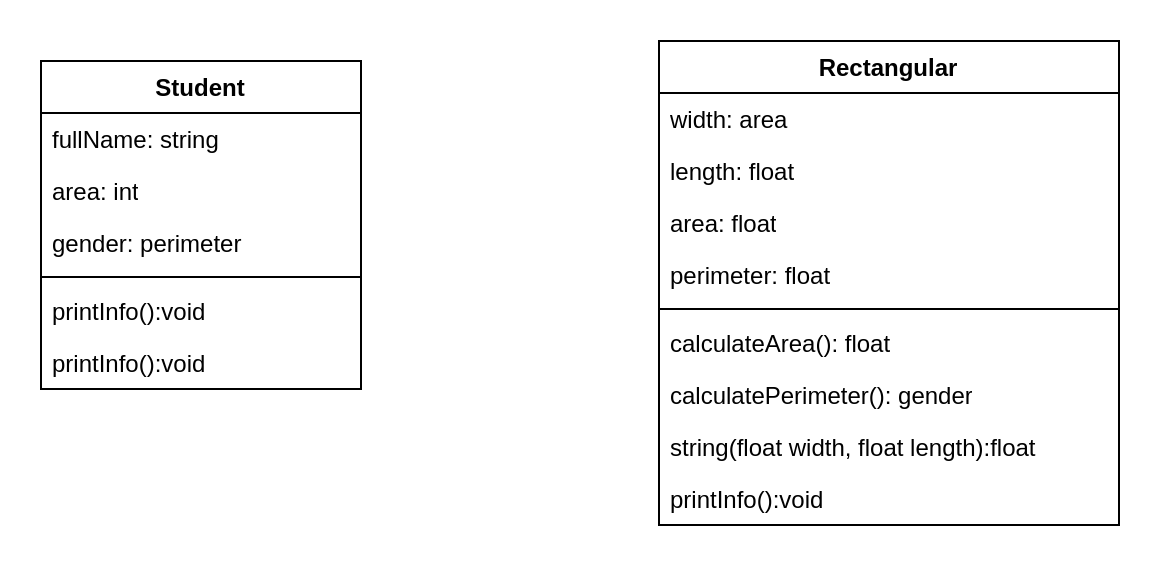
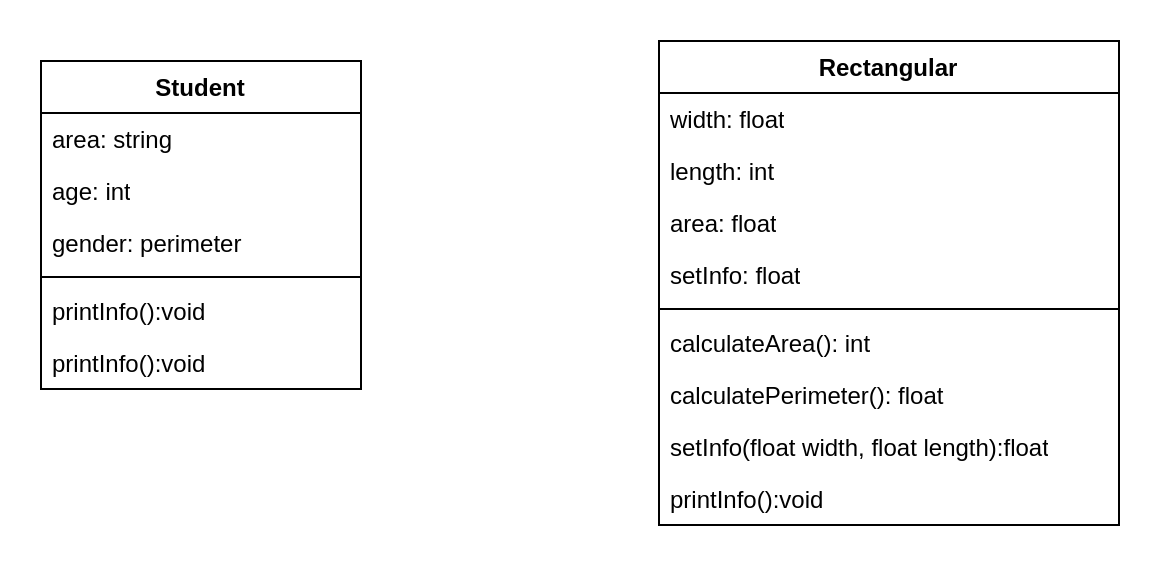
node "width: area": label "width: area" -> "width: float"
node "fullName: string": label "fullName: string" -> "area: string"
node "length: float": label "length: float" -> "length: int"
node "area: int": label "area: int" -> "age: int"
node "perimeter: float": label "perimeter: float" -> "setInfo: float"
node "calculateArea(): float": label "calculateArea(): float" -> "calculateArea(): int"
node "calculatePerimeter(): gender": label "calculatePerimeter(): gender" -> "calculatePerimeter(): float"
node "string(float width, float length):float": label "string(float width, float length):float" -> "setInfo(float width, float length):float"
